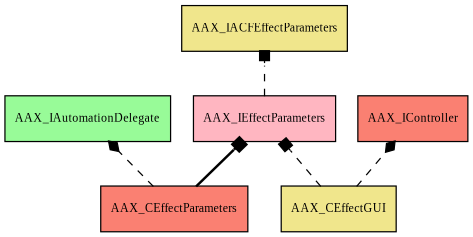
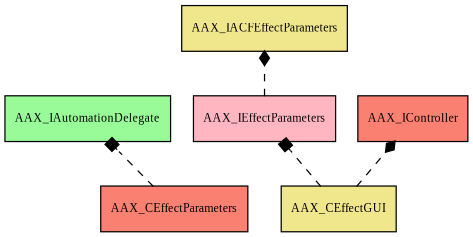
edge "AAX_IEffectParameters" -> "AAX_IACFEffectParameters": arrowhead box -> diamond
edge "AAX_CEffectParameters" -> "AAX_IEffectParameters": removed
edge "AAX_CEffectParameters" -> "AAX_IAutomationDelegate": arrowhead diamond -> box
